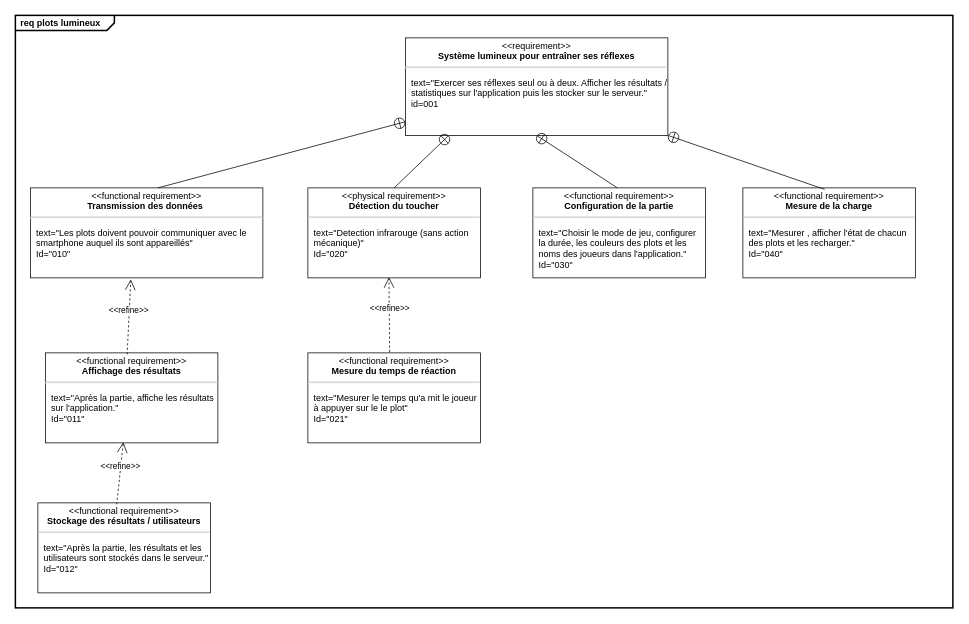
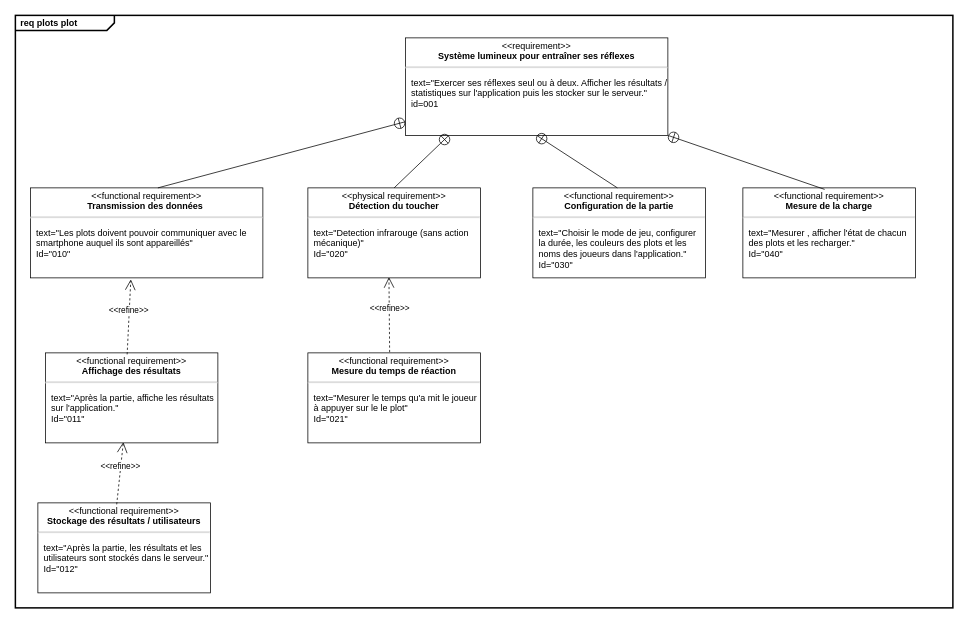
node "req plots lumineux": label "req plots lumineux" -> "req plots plot"
